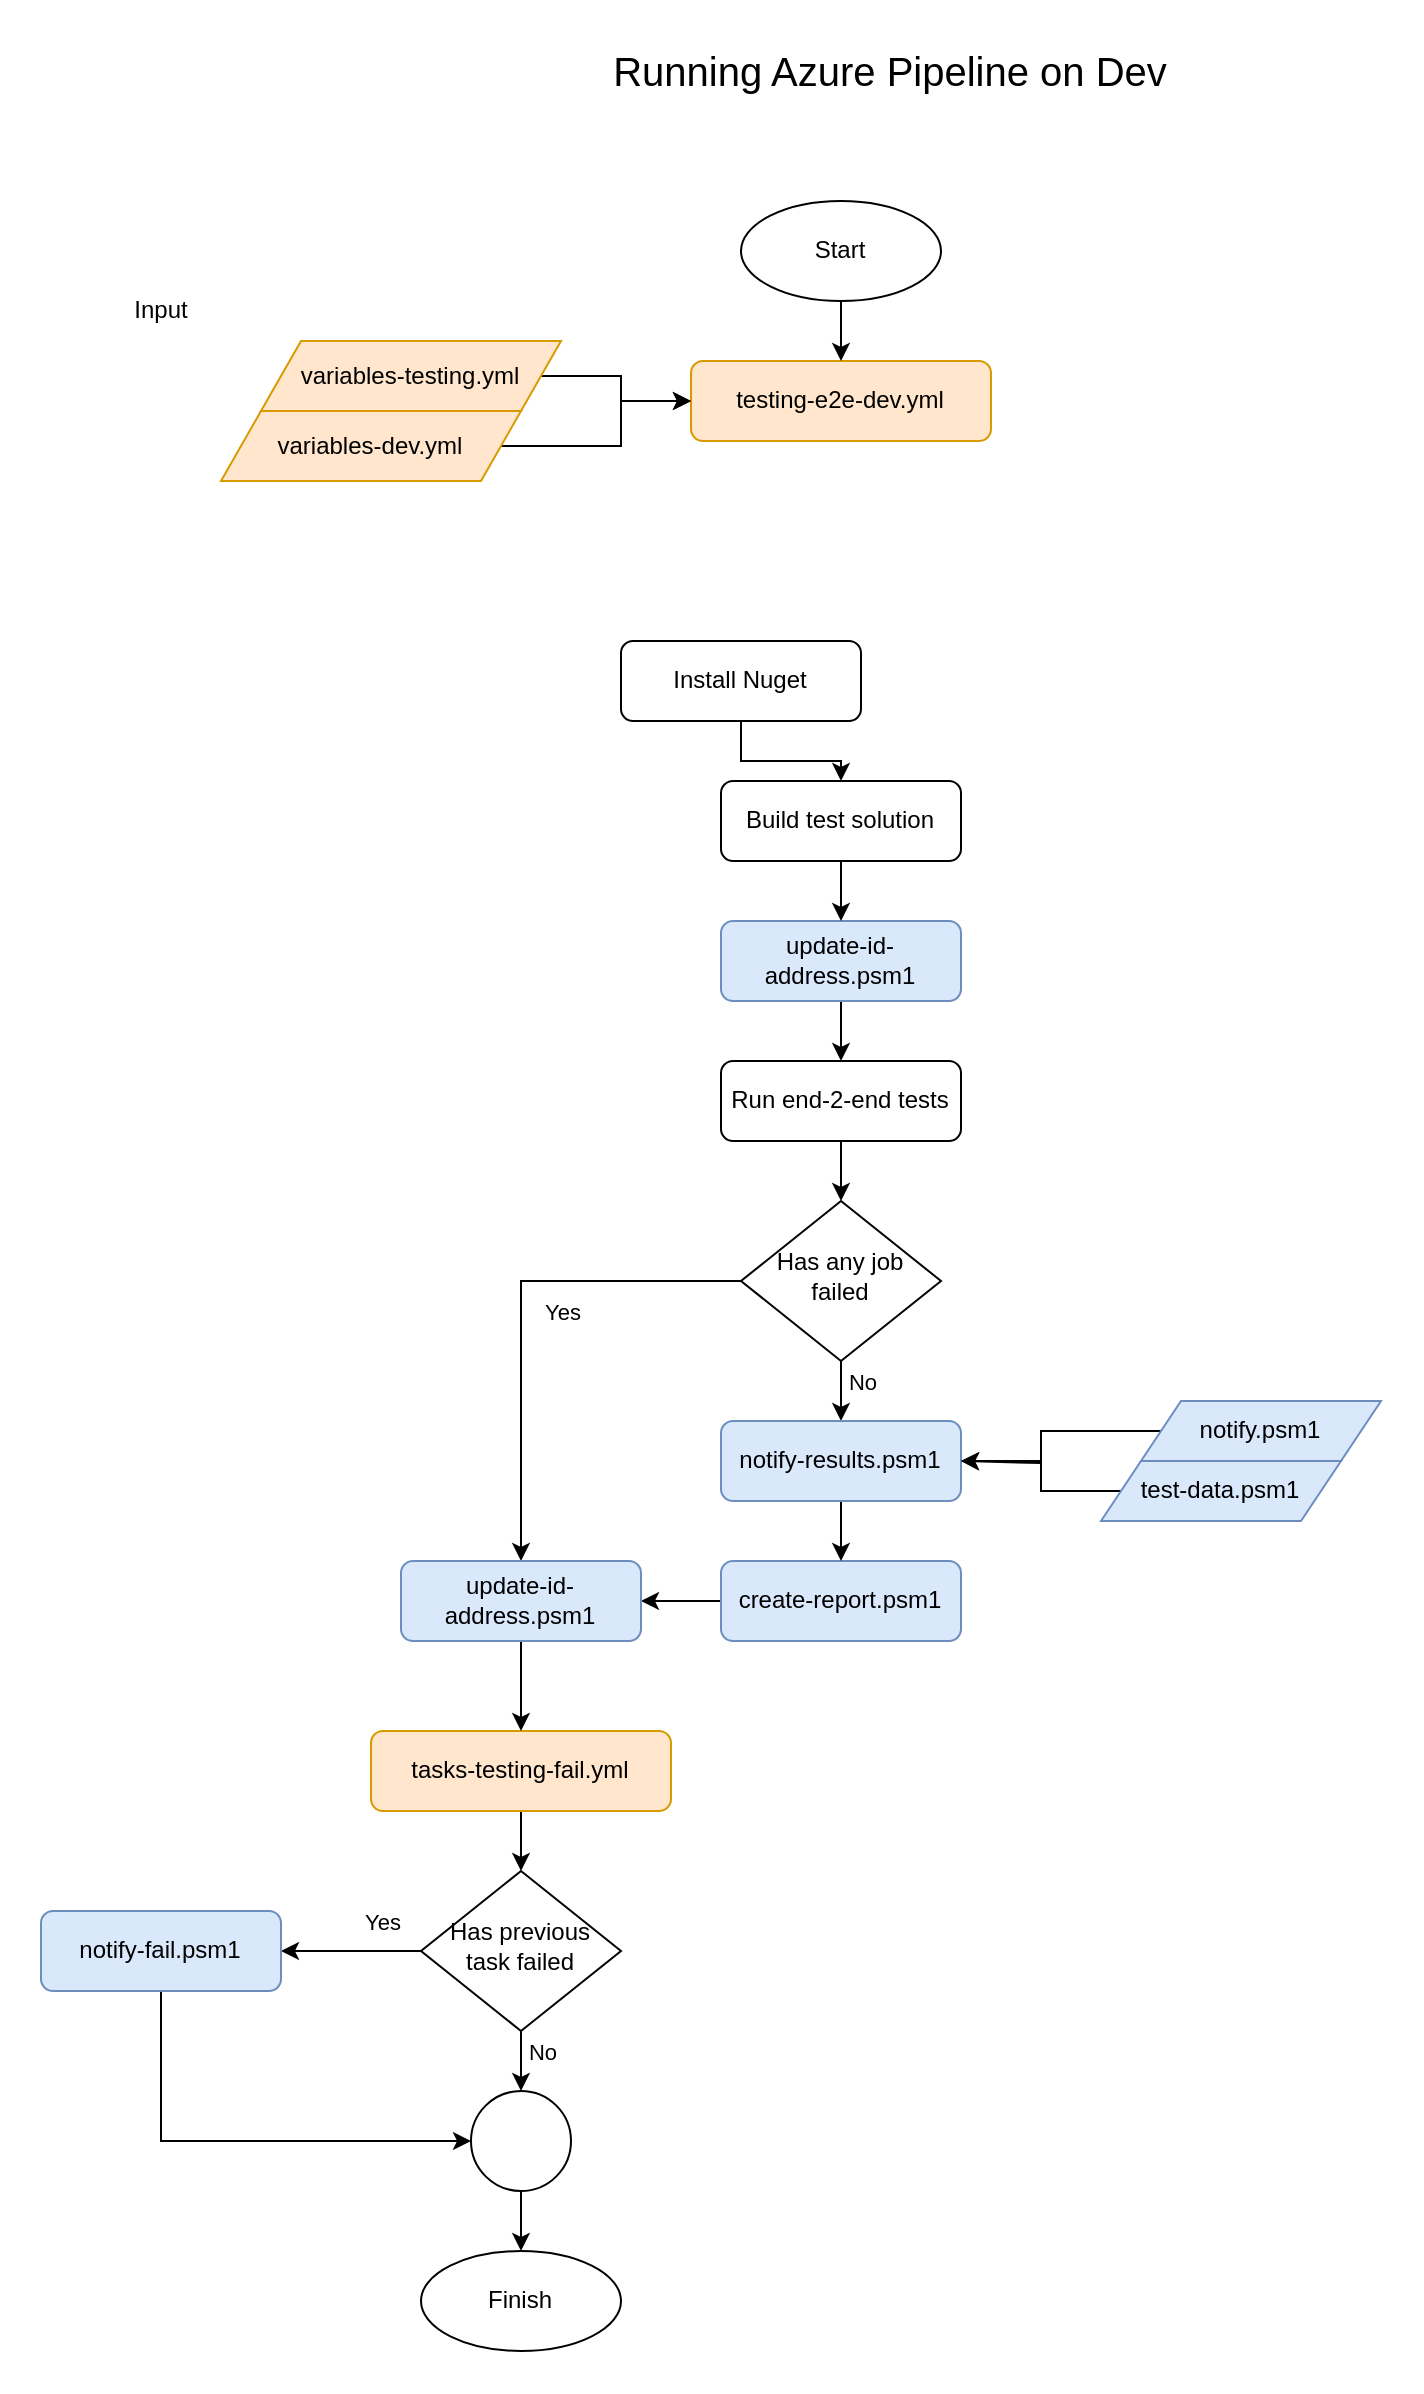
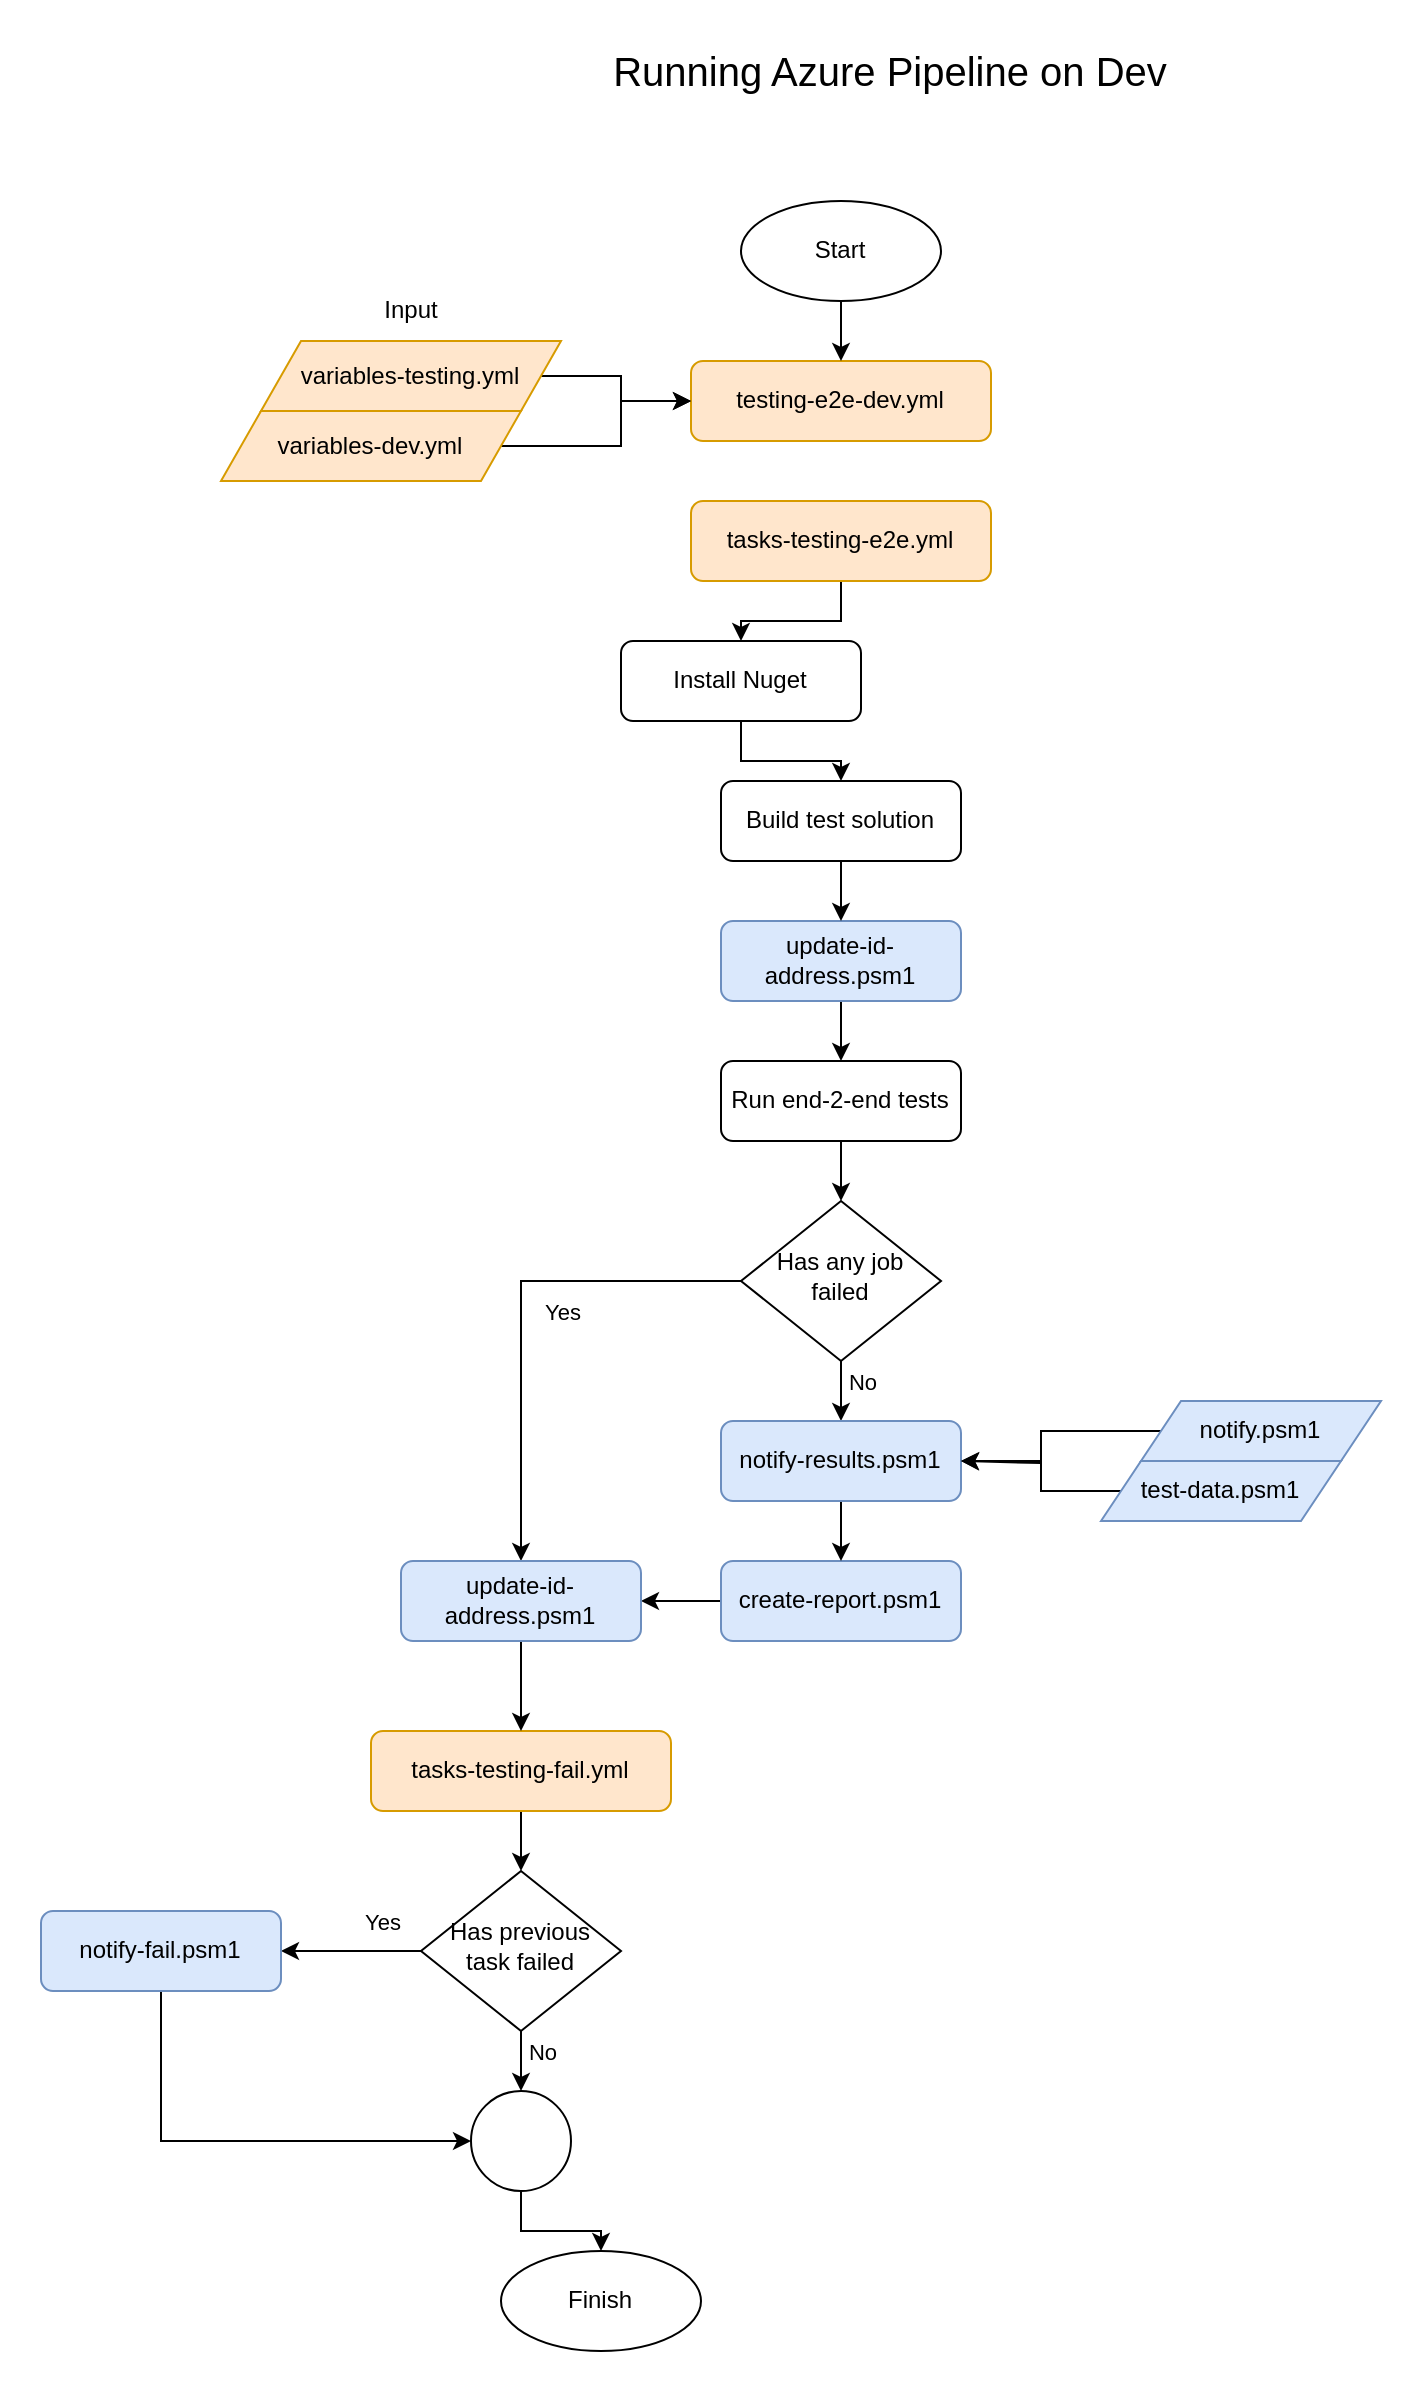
node "Input": moved (161, 311) -> (411, 311)
node "tasks-testing-e2e.yml": added
edge "tasks-testing-e2e.yml" -> "Install Nuget": added
node "Finish": moved (521, 2301) -> (601, 2301)
